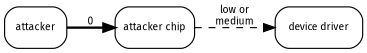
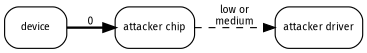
node "attacker": label "attacker" -> "device"
node "device driver": label "device driver" -> "attacker driver"
